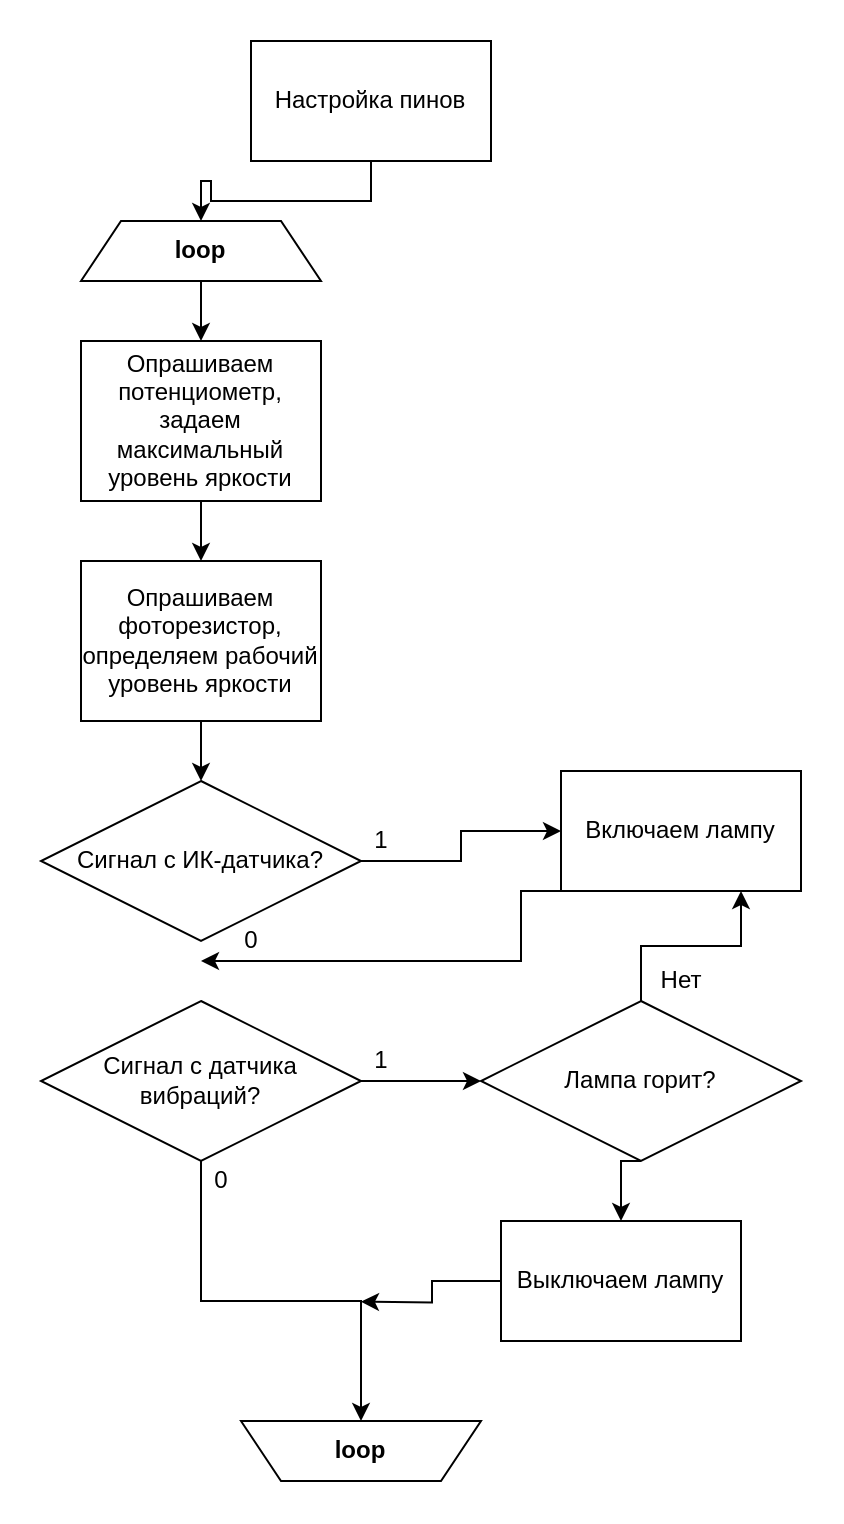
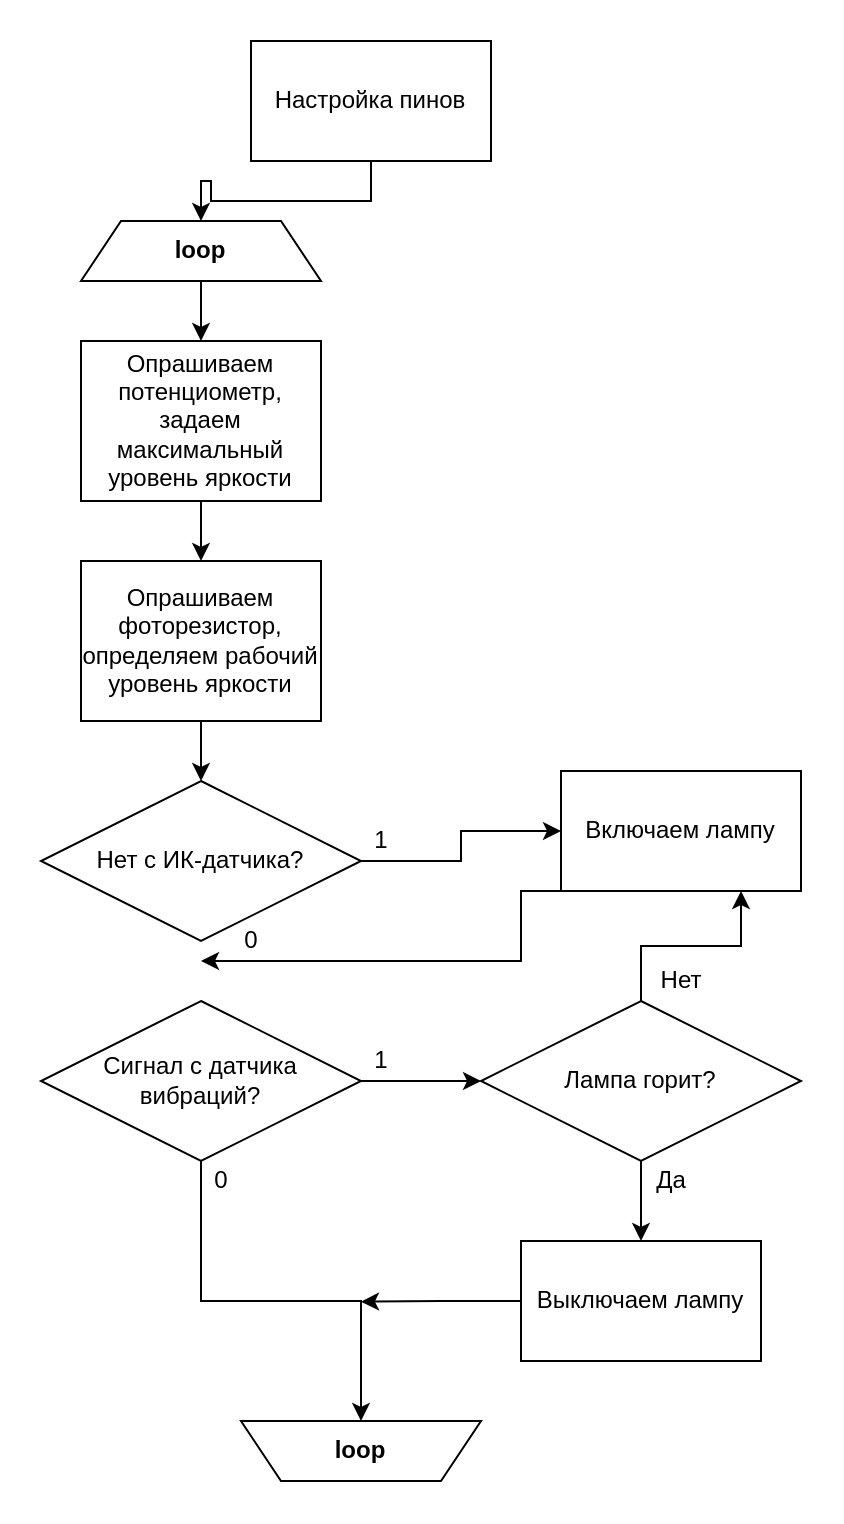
node "Сигнал с ИК-датчика?": label "Сигнал с ИК-датчика?" -> "Нет с ИК-датчика?"
node "Да": added
node "Выключаем лампу": moved (621, 1281) -> (641, 1301)
